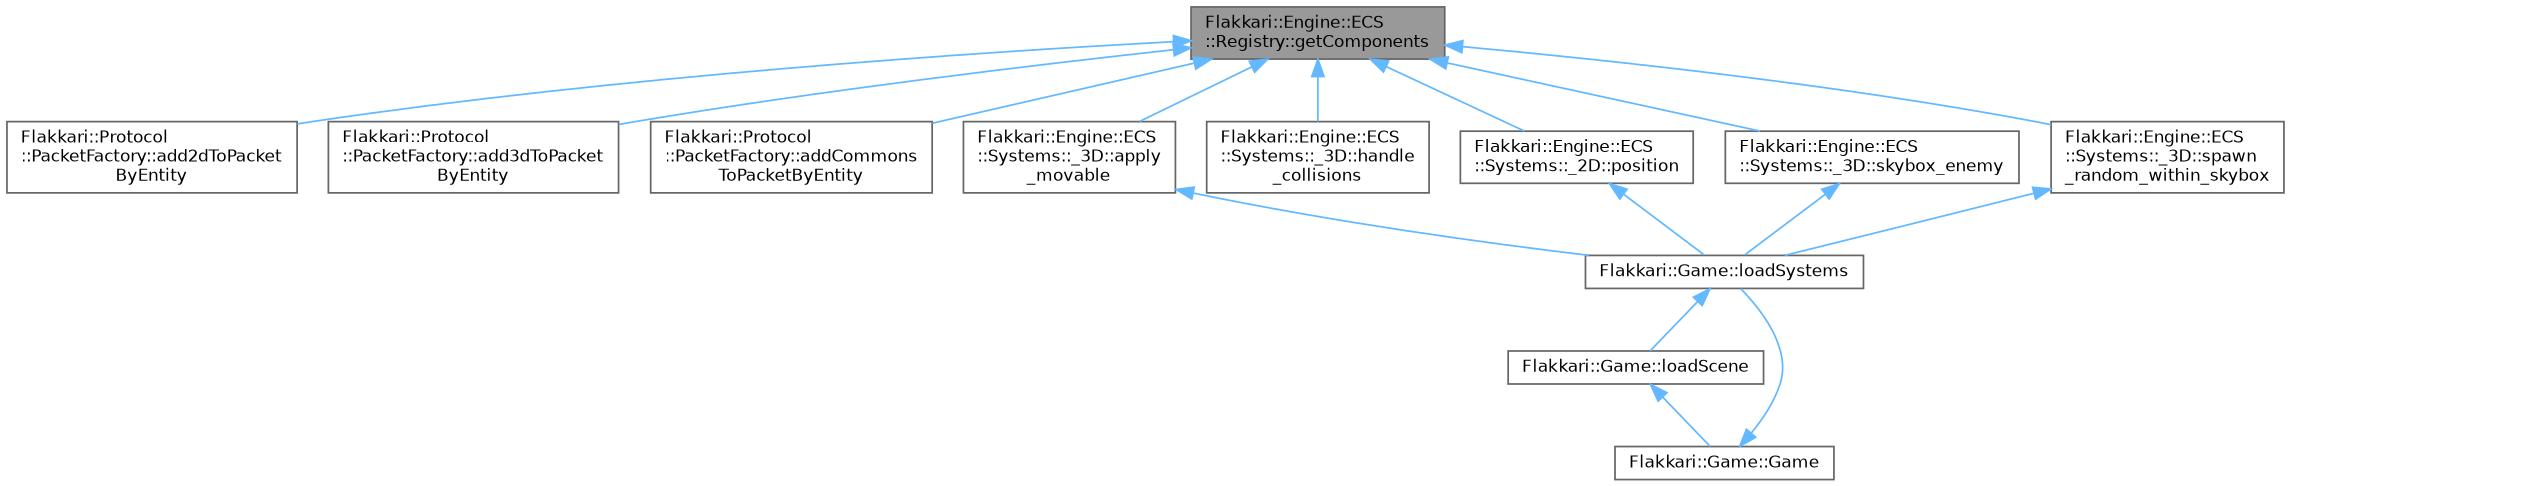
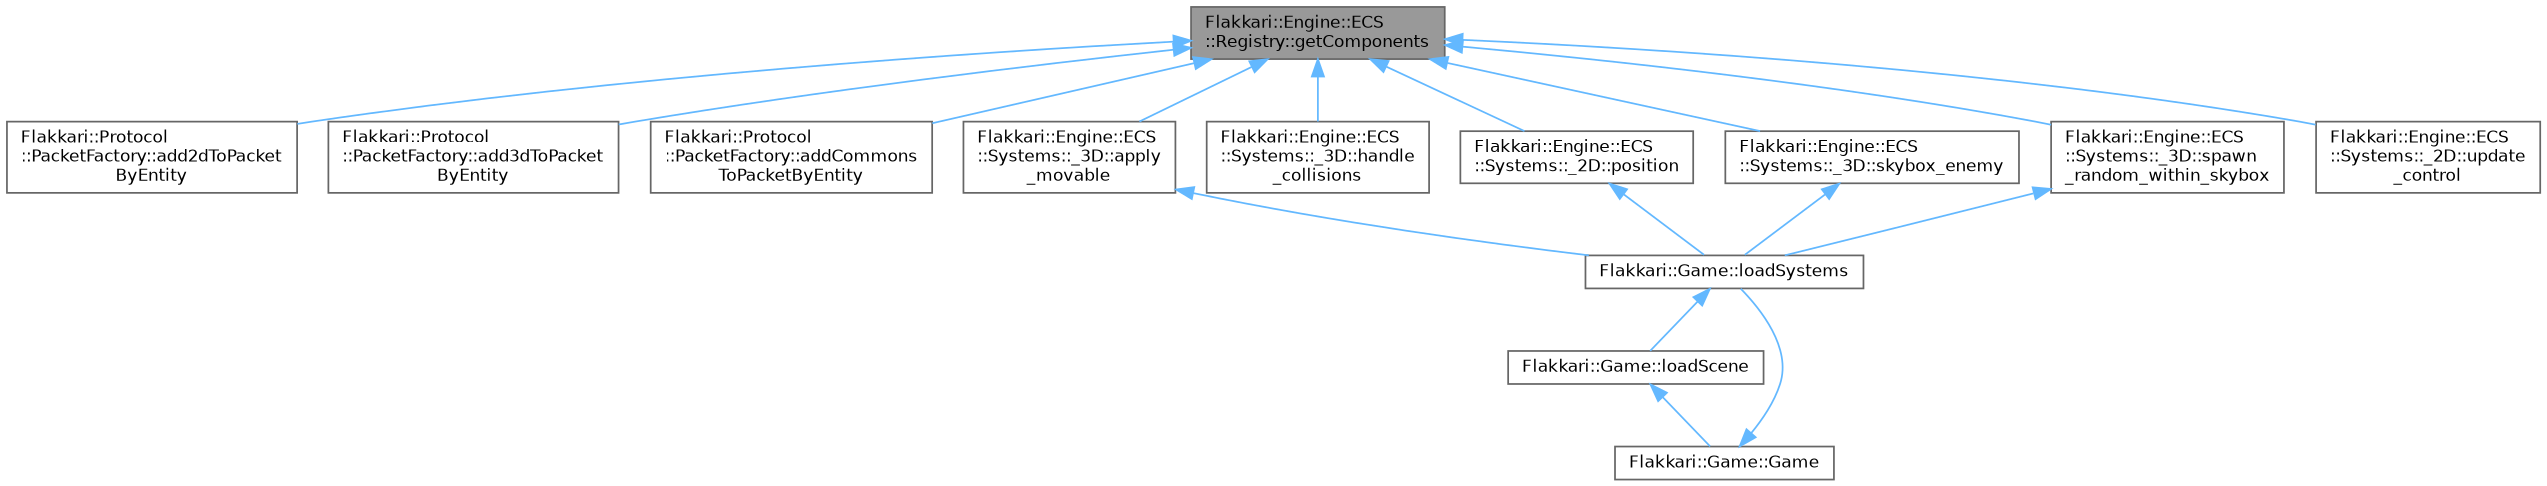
node "Flakkari::Engine::ECS ::Systems::_2D::update _control": added
